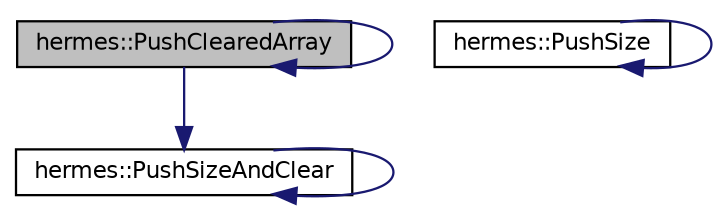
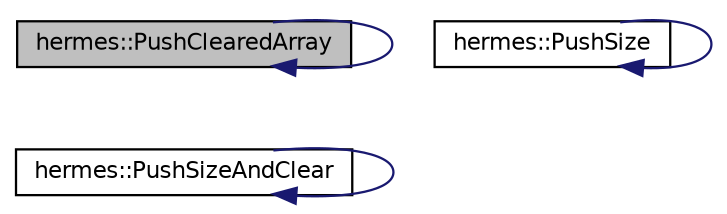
edge "hermes::PushClearedArray" -> "hermes::PushSizeAndClear": removed
